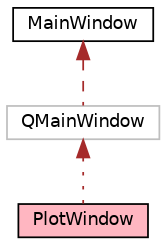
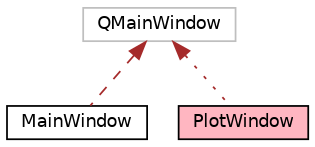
edge "QMainWindow" -> "MainWindow": reversed
